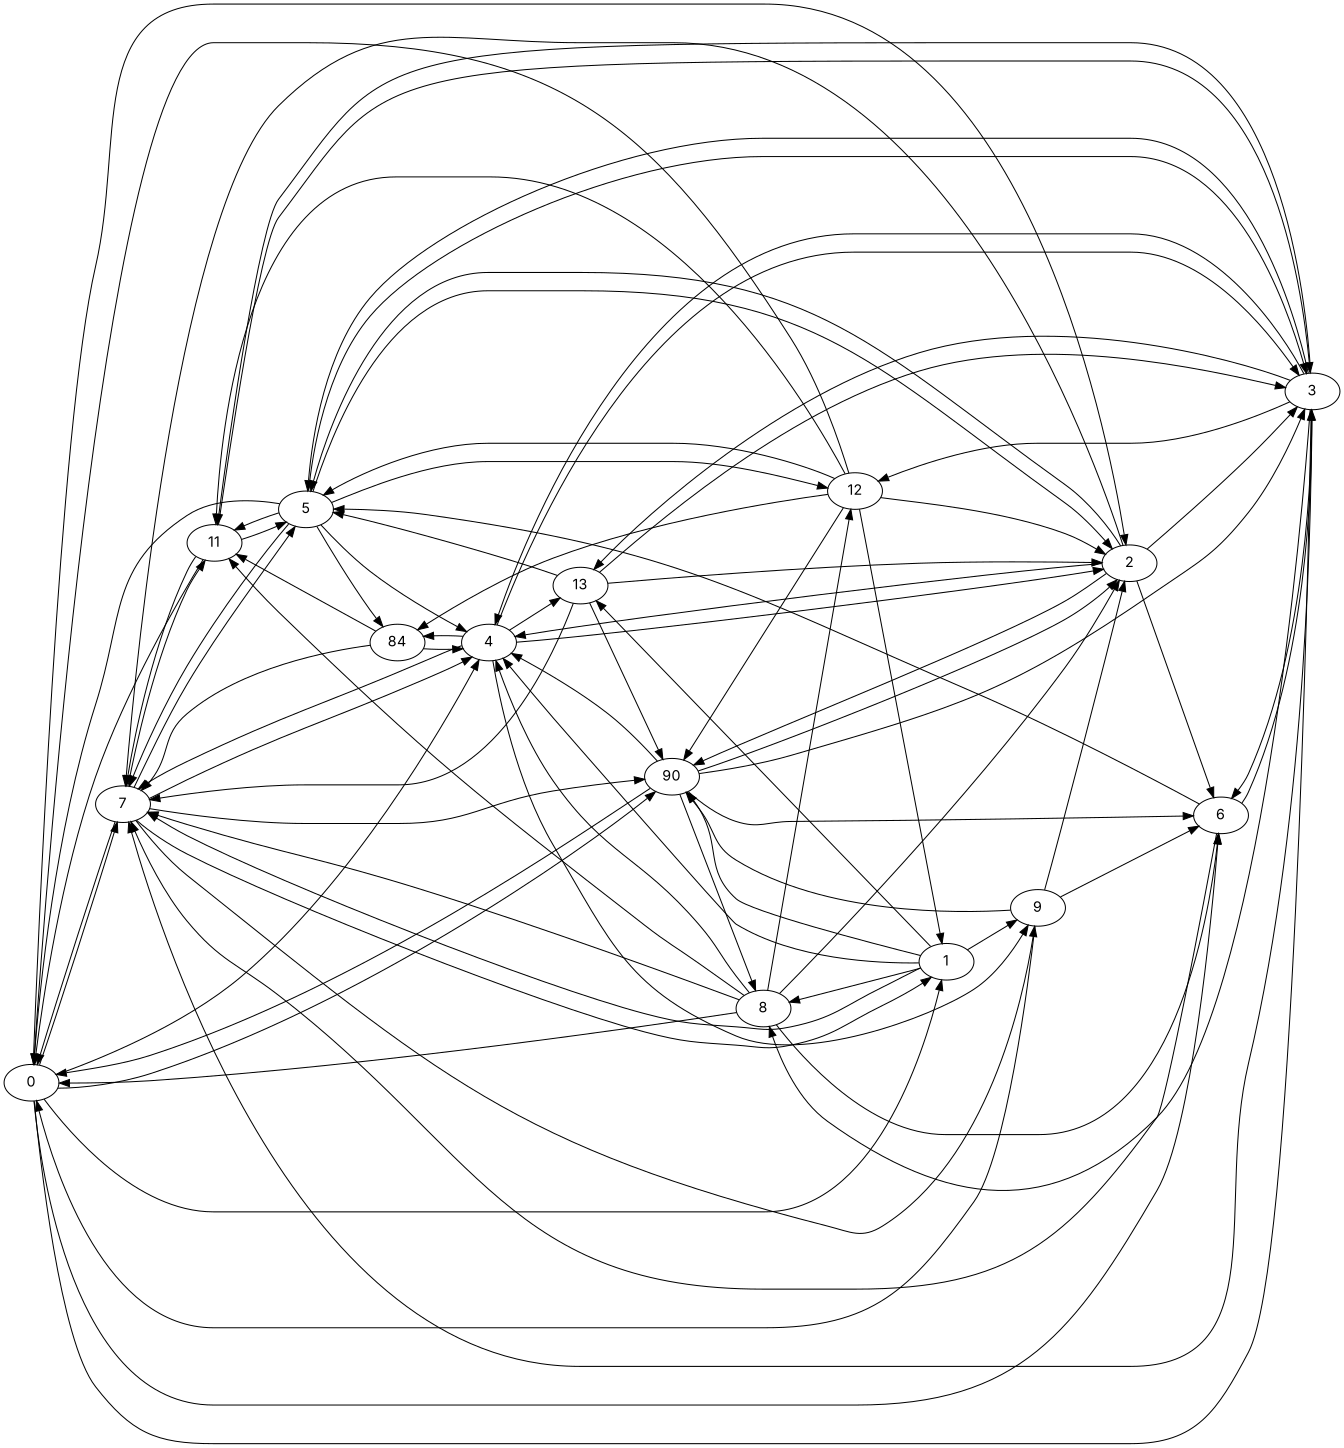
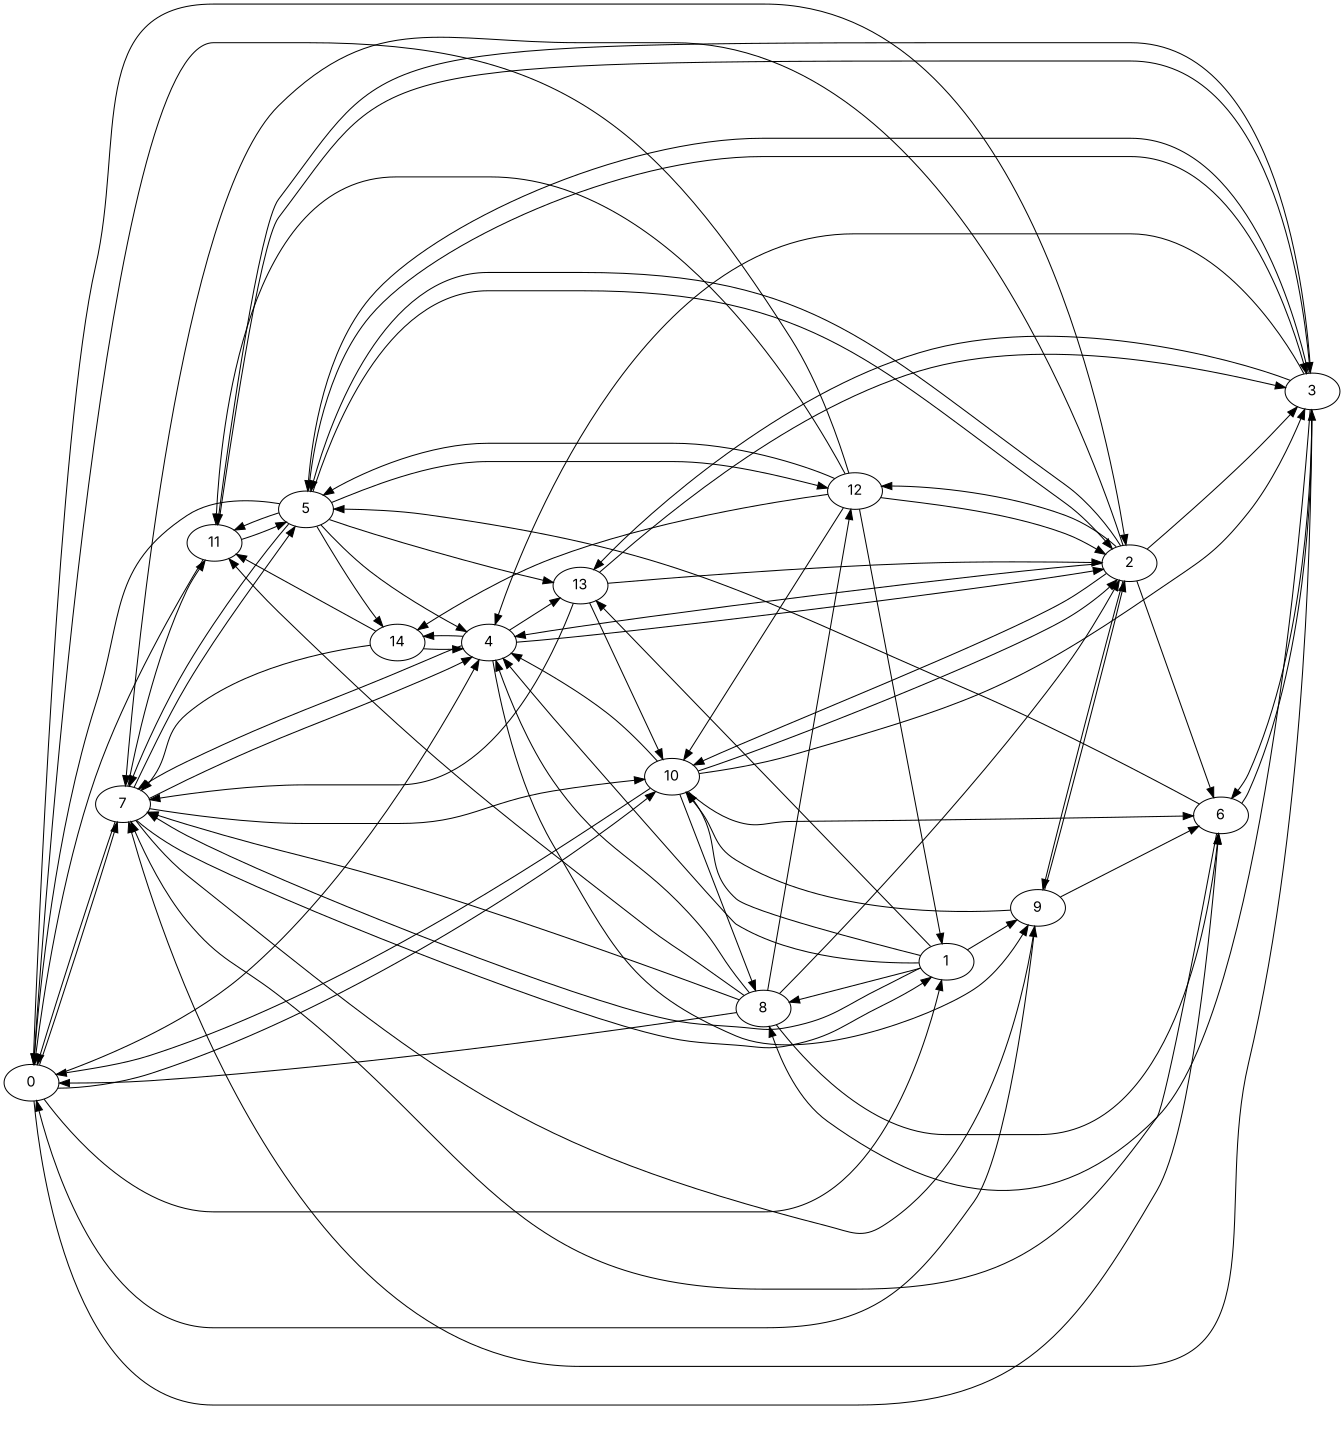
edge "4" -> "3": removed
edge "3" -> "12": now "2" -> "12"
edge "13" -> "5": reversed
node "84": label "84" -> "14"
edge "11" -> "7": removed
edge "2" -> "9": added
node "90": label "90" -> "10"
edge "0" -> "3": removed
